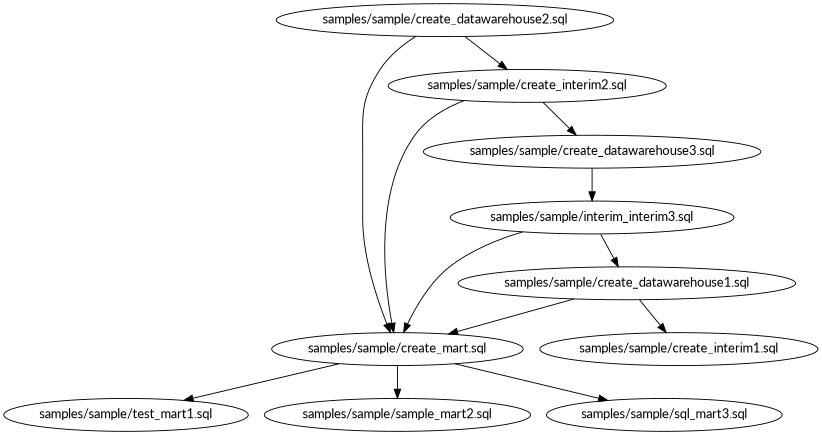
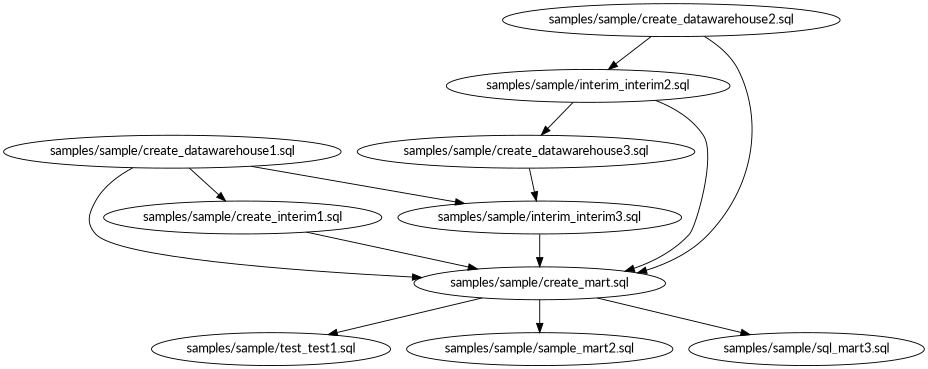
node "samples/sample/create_interim2.sql": label "samples/sample/create_interim2.sql" -> "samples/sample/interim_interim2.sql"
edge "samples/sample/interim_interim3.sql" -> "samples/sample/create_datawarehouse1.sql": reversed
edge "samples/sample/create_interim1.sql" -> "samples/sample/create_mart.sql": added
node "samples/sample/test_mart1.sql": label "samples/sample/test_mart1.sql" -> "samples/sample/test_test1.sql"
